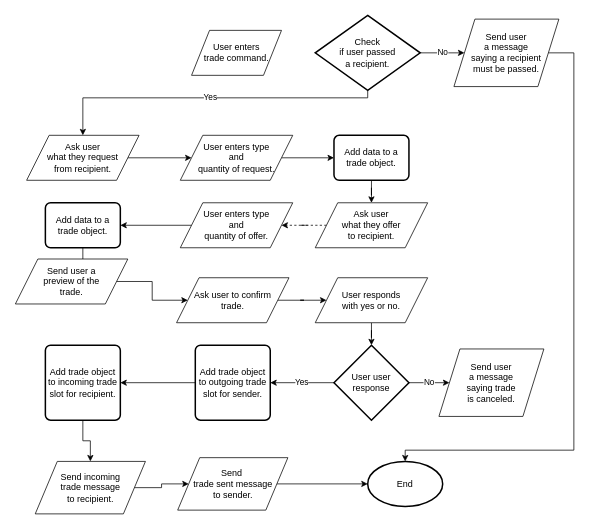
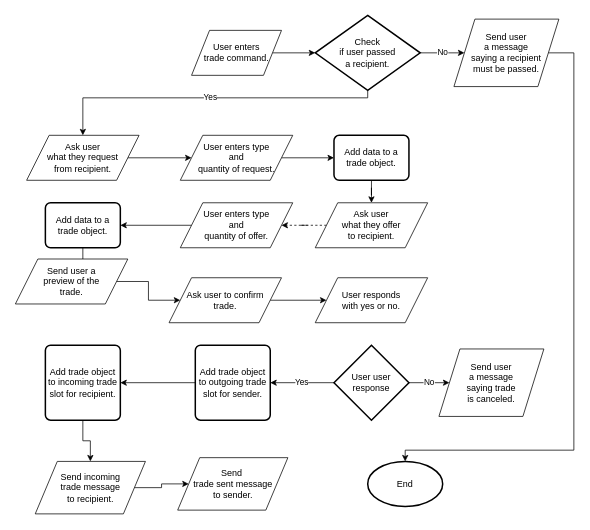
edge "User enters trade command." -> "Check if user passed a recipient.": added
node "Ask user to confirm trade.": moved (233, 300) -> (225, 300)
edge "User responds with yes or no." -> "User user response": removed
edge "Send trade sent message to sender." -> "End": removed
